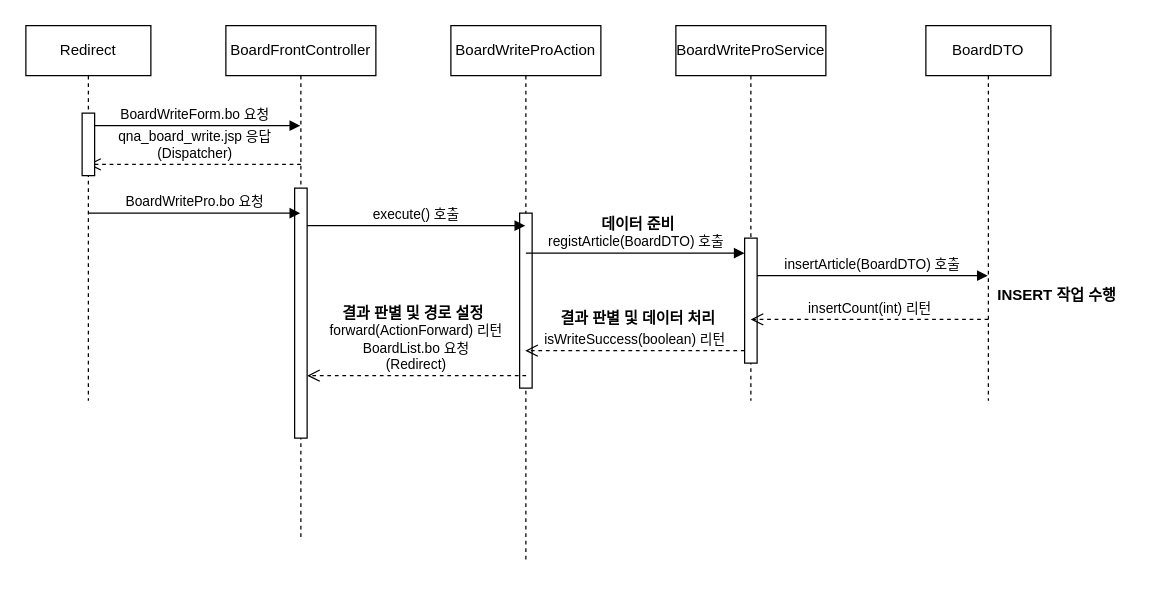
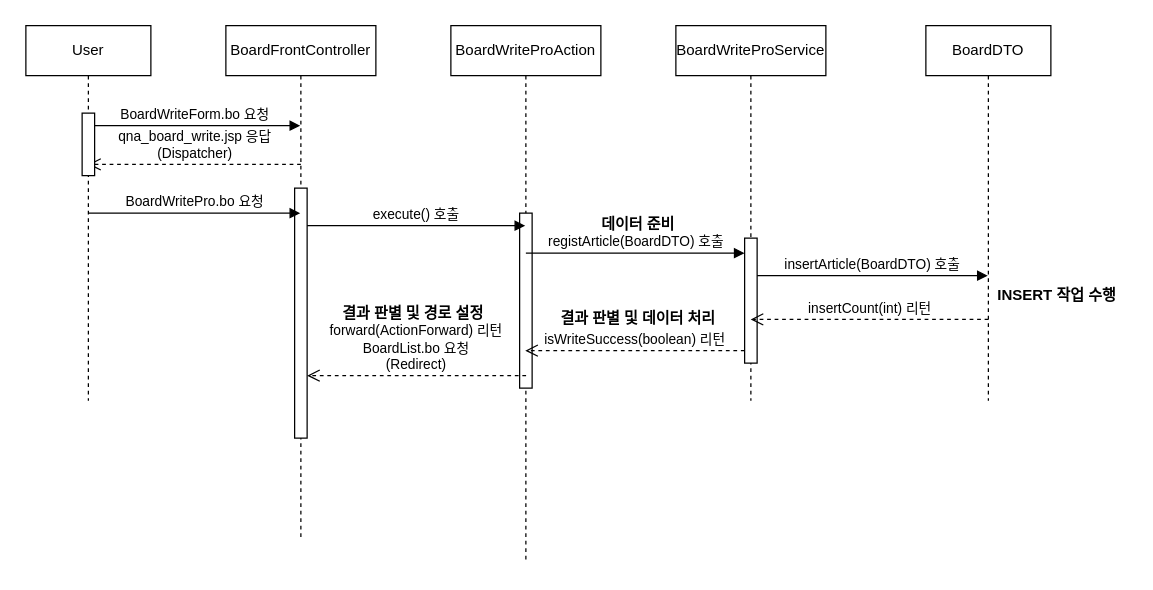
node "Redirect": label "Redirect" -> "User"
